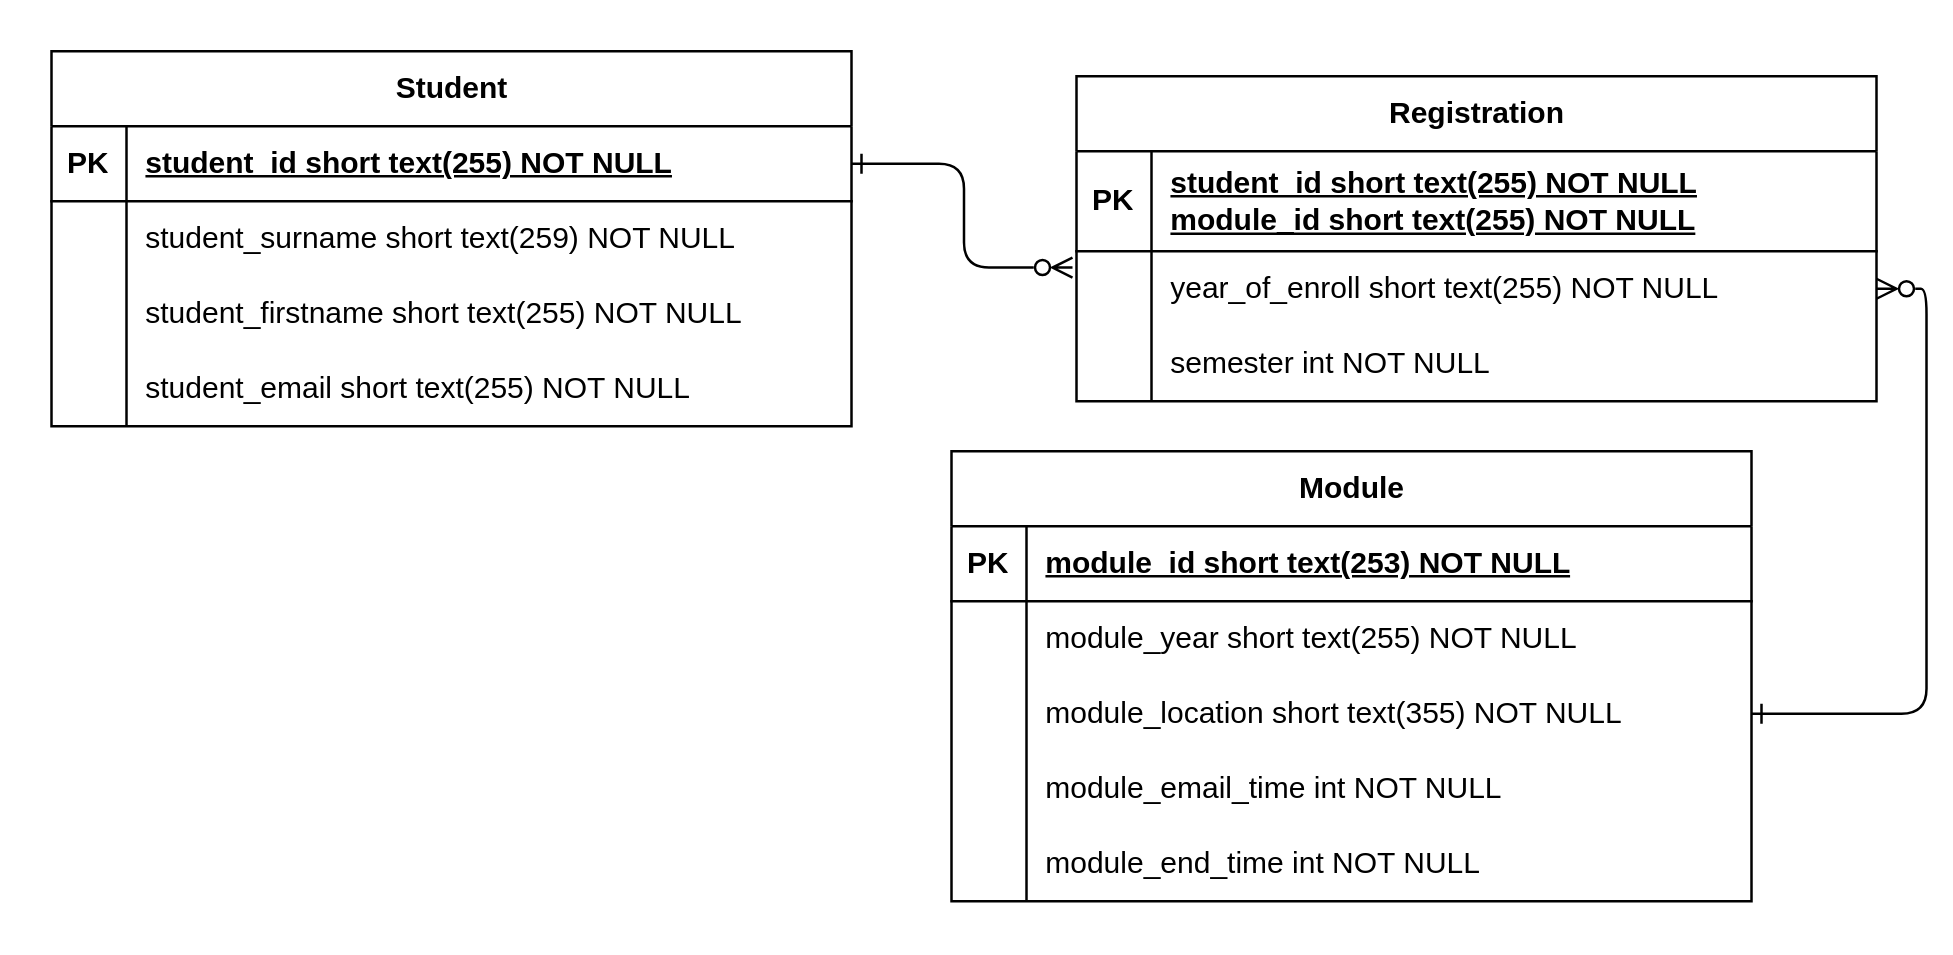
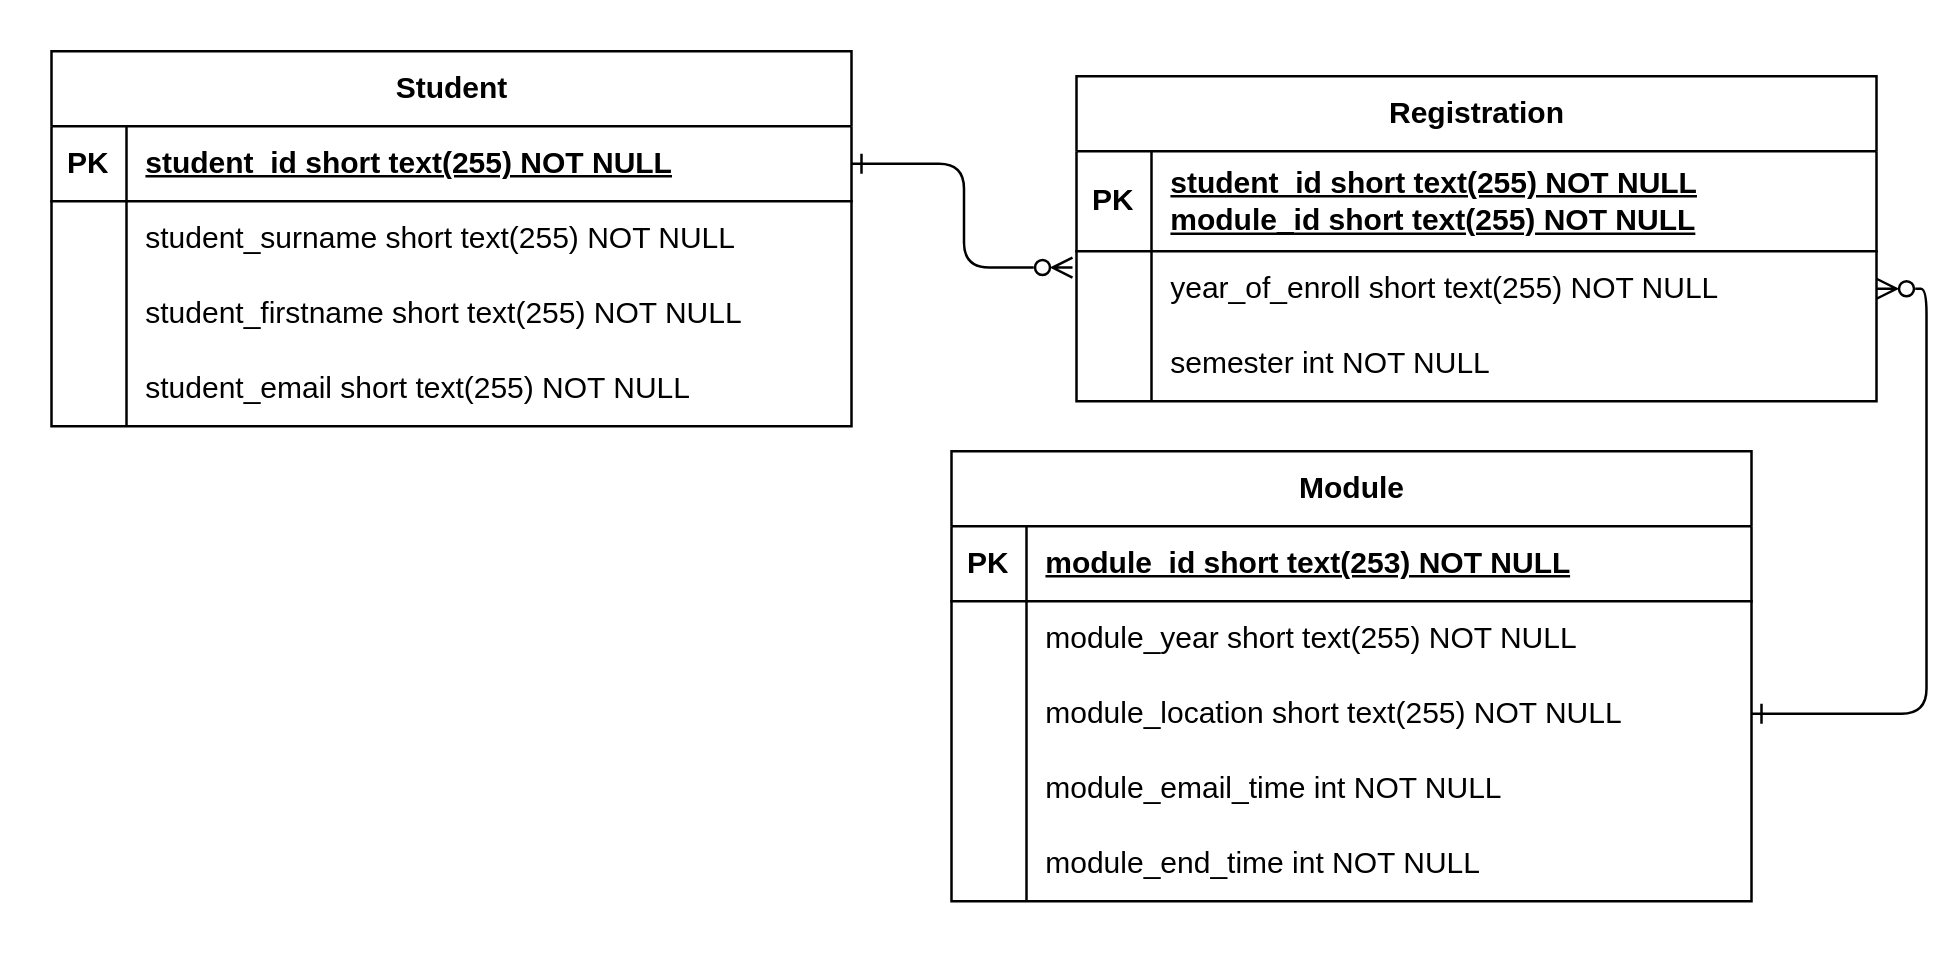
node "student_surname short text(259) NOT NULL": label "student_surname short text(259) NOT NULL" -> "student_surname short text(255) NOT NULL"
node "module_location short text(355) NOT NULL": label "module_location short text(355) NOT NULL" -> "module_location short text(255) NOT NULL"
